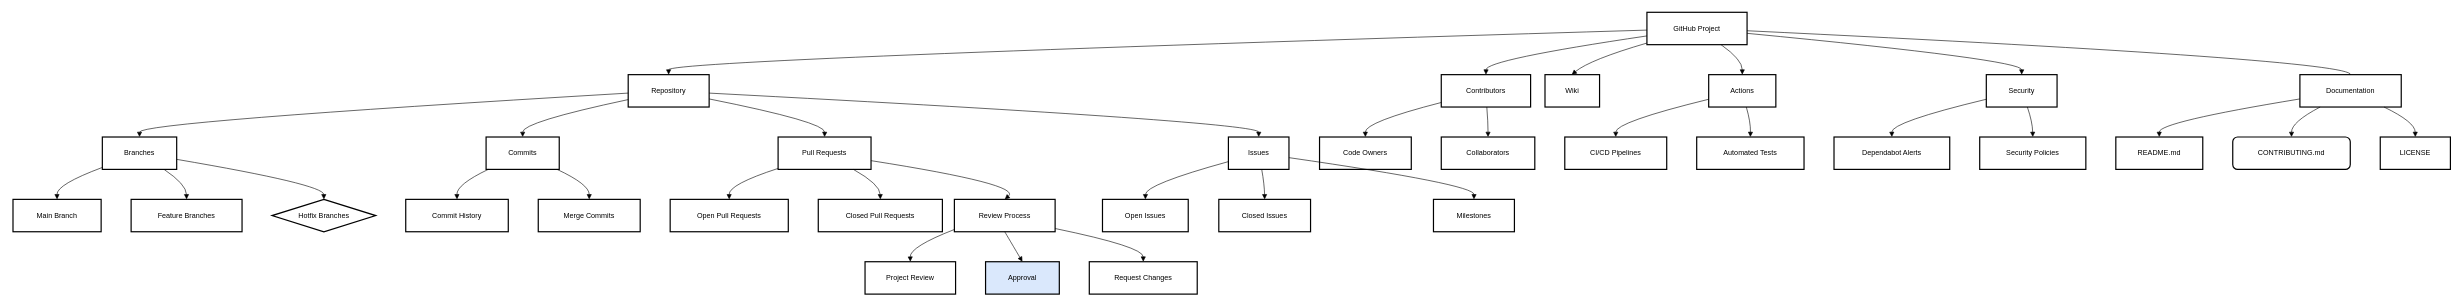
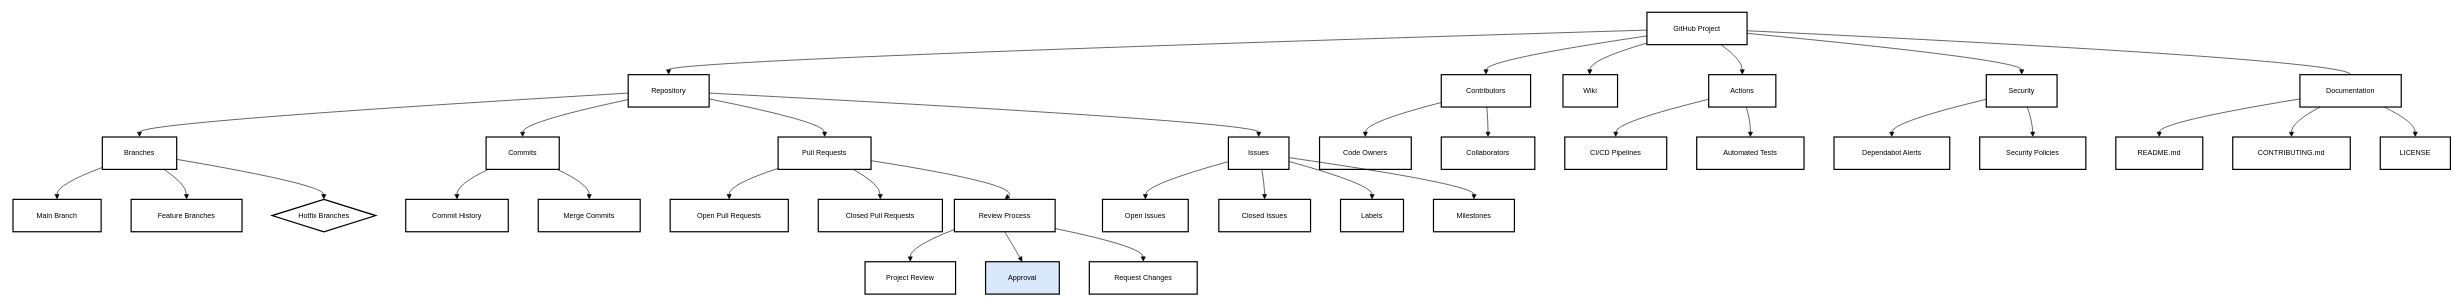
node "Wiki": moved (1573, 91) -> (1591, 91)
node "CONTRIBUTING.md": shape rounded rectangle -> rectangle
edge "Issues" -> "Labels": added
node "Labels": added
